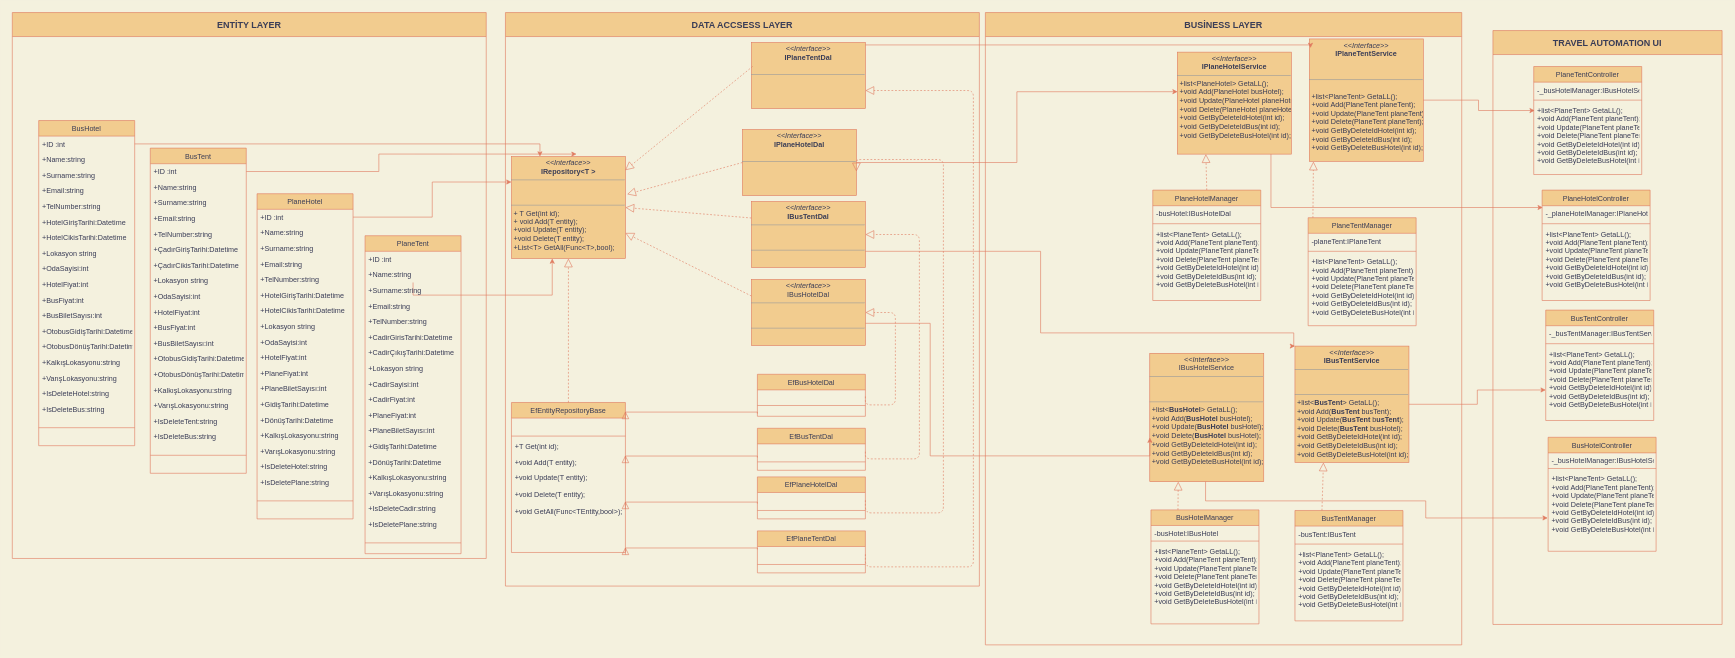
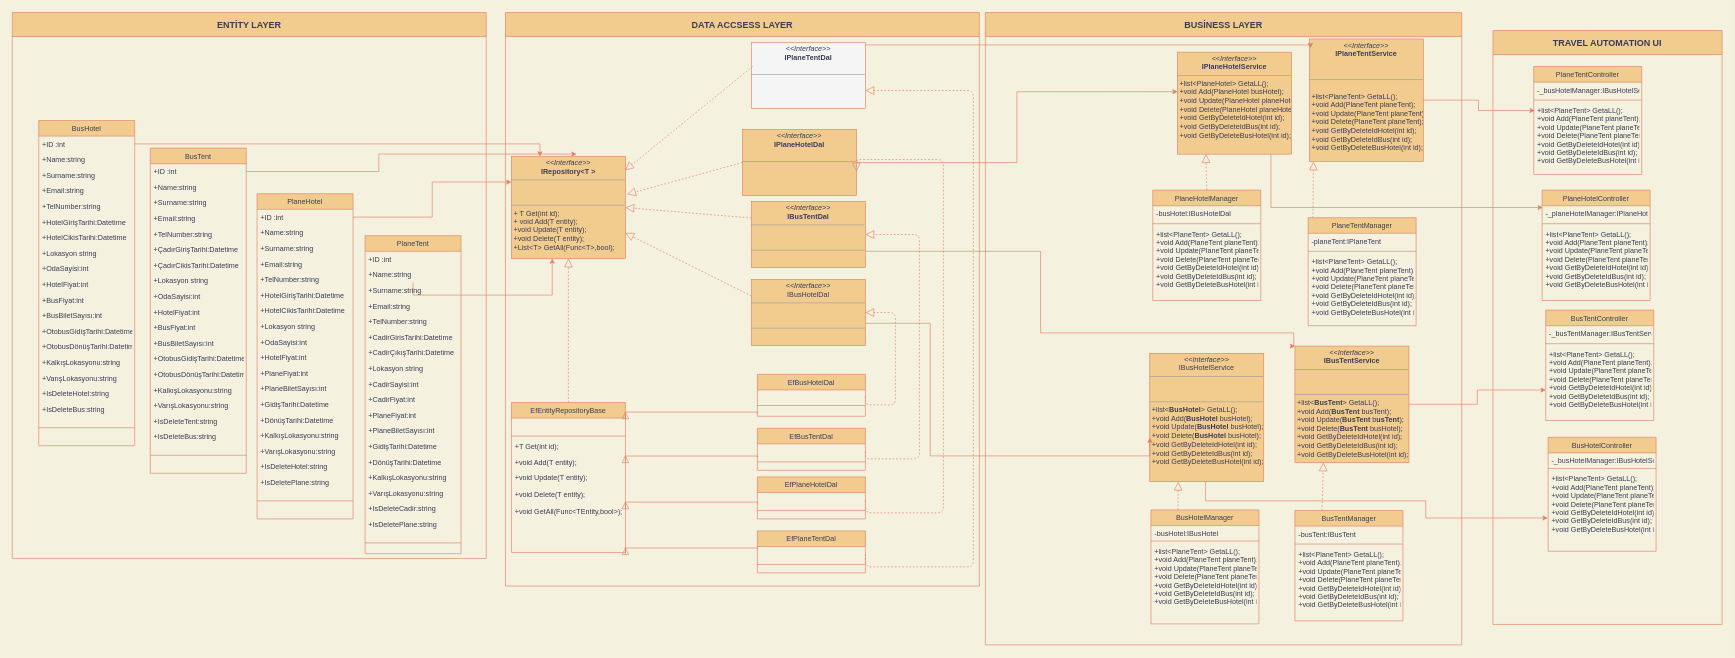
node "<<Interface>> IPlaneTentDal": fillcolor #f2cc8f -> #f5f5f5
